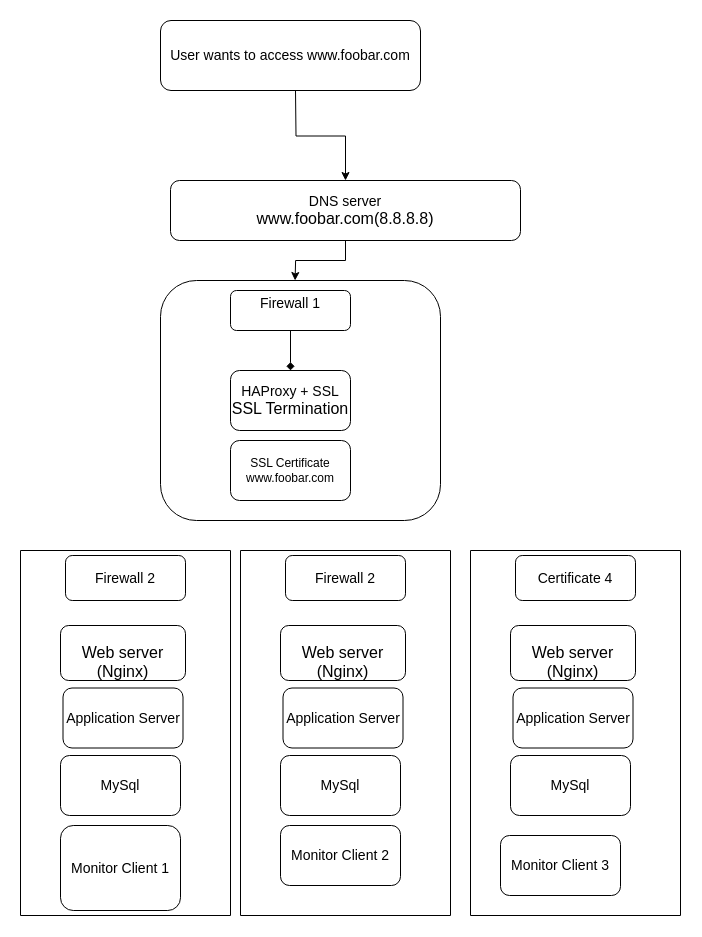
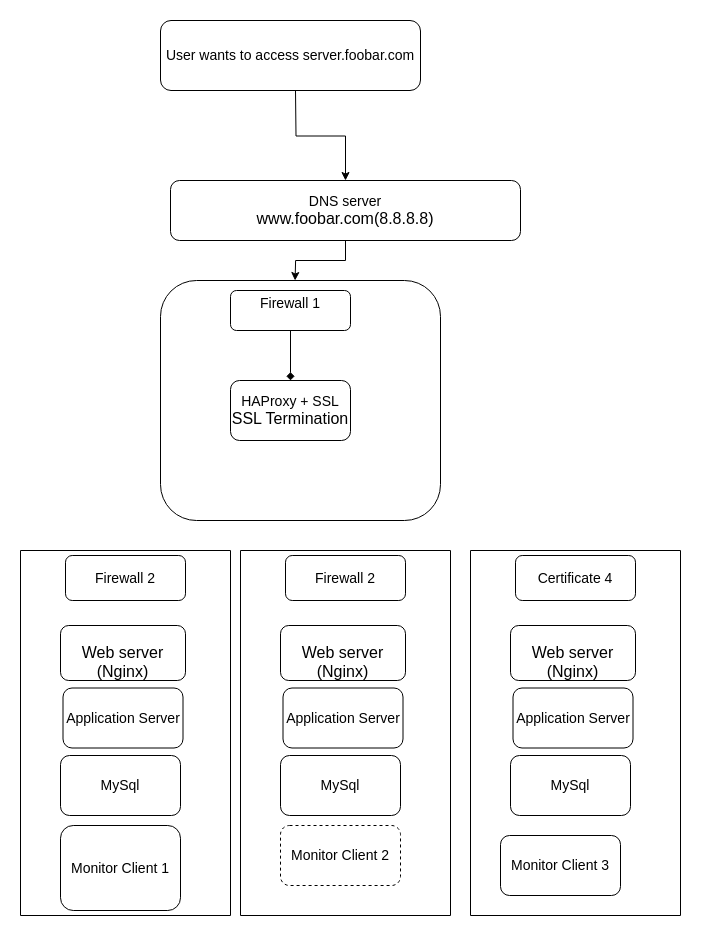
node "User wants to access www.foobar.com": label "User wants to access www.foobar.com" -> "User wants to access server.foobar.com"
node "HAProxy + SSL SSL Termination": moved (291, 401) -> (291, 411)
node "SSL Certificate www.foobar.com": removed
node "Monitor Client 2": style solid -> dashed
